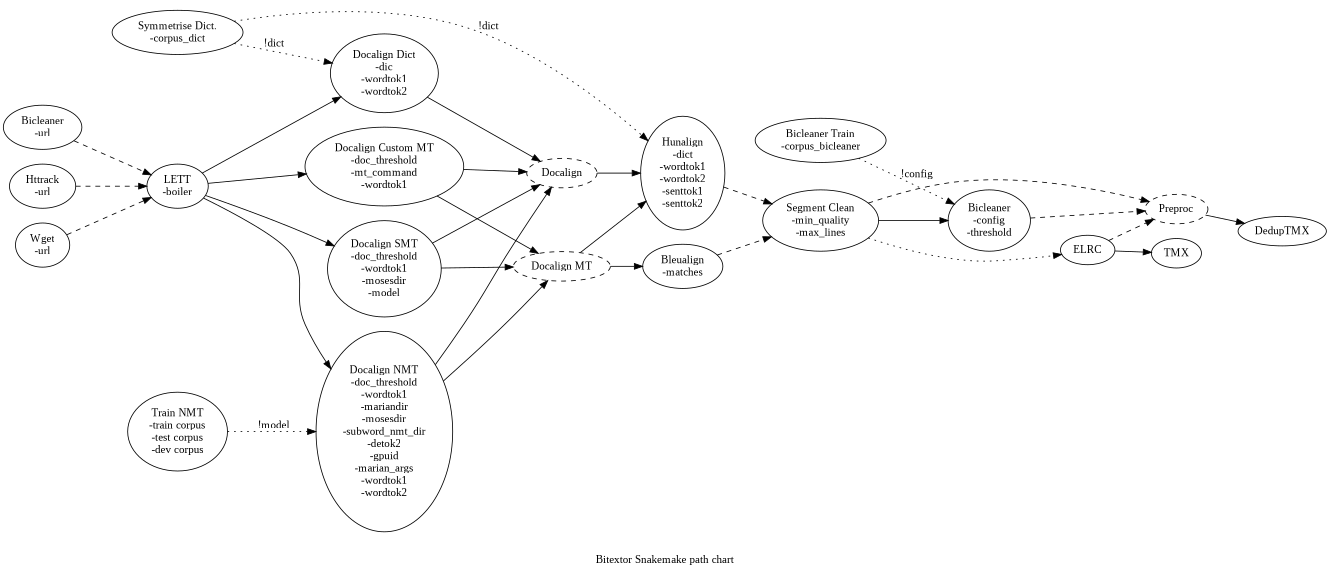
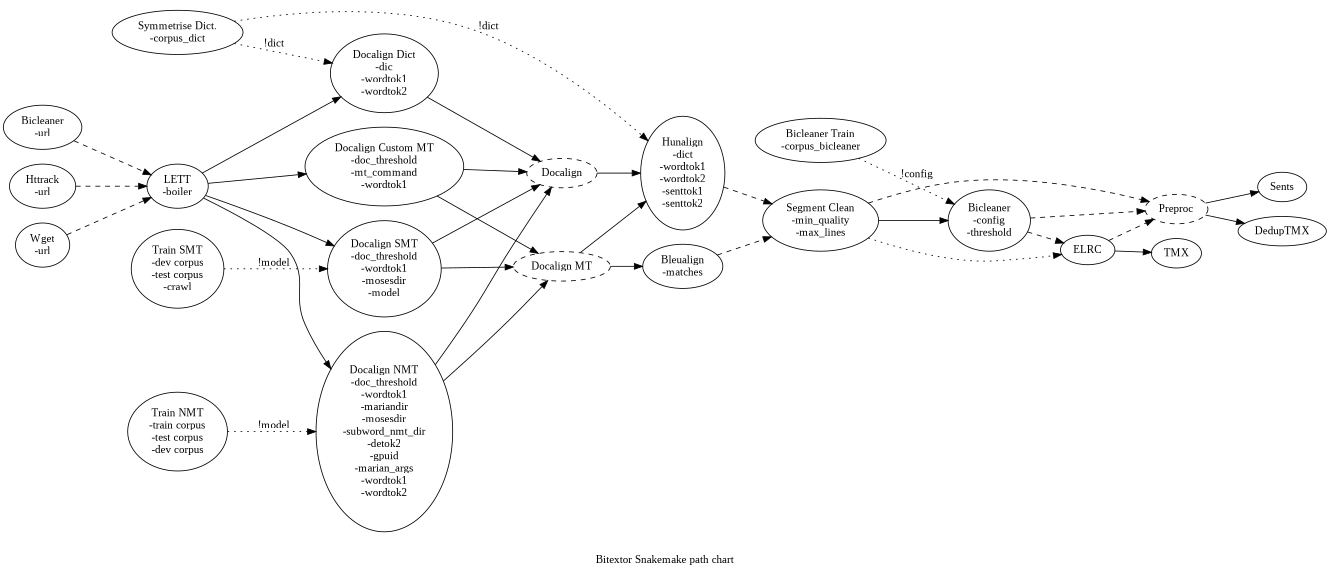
node "Sents": added
edge "Bicleaner -config -threshold" -> "ELRC": added
node "Train SMT -dev corpus -test corpus -crawl": added
